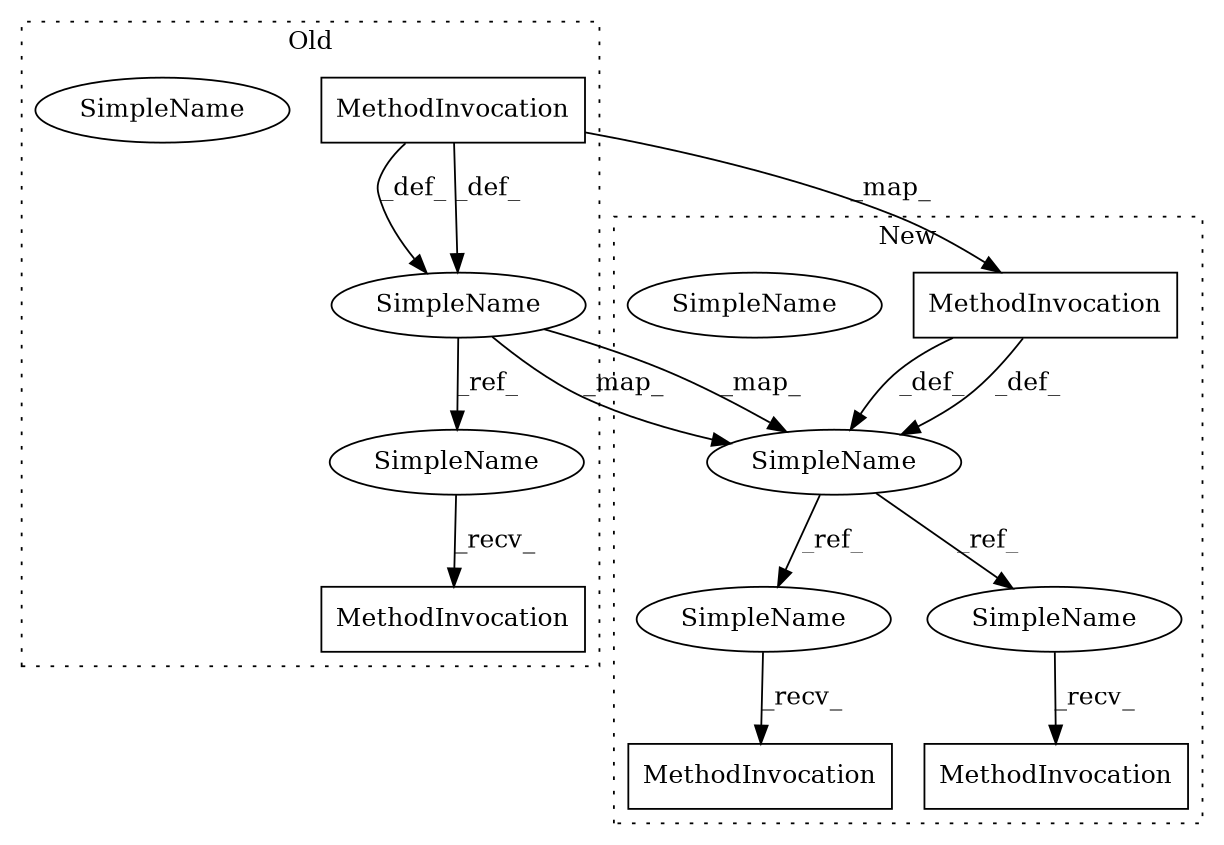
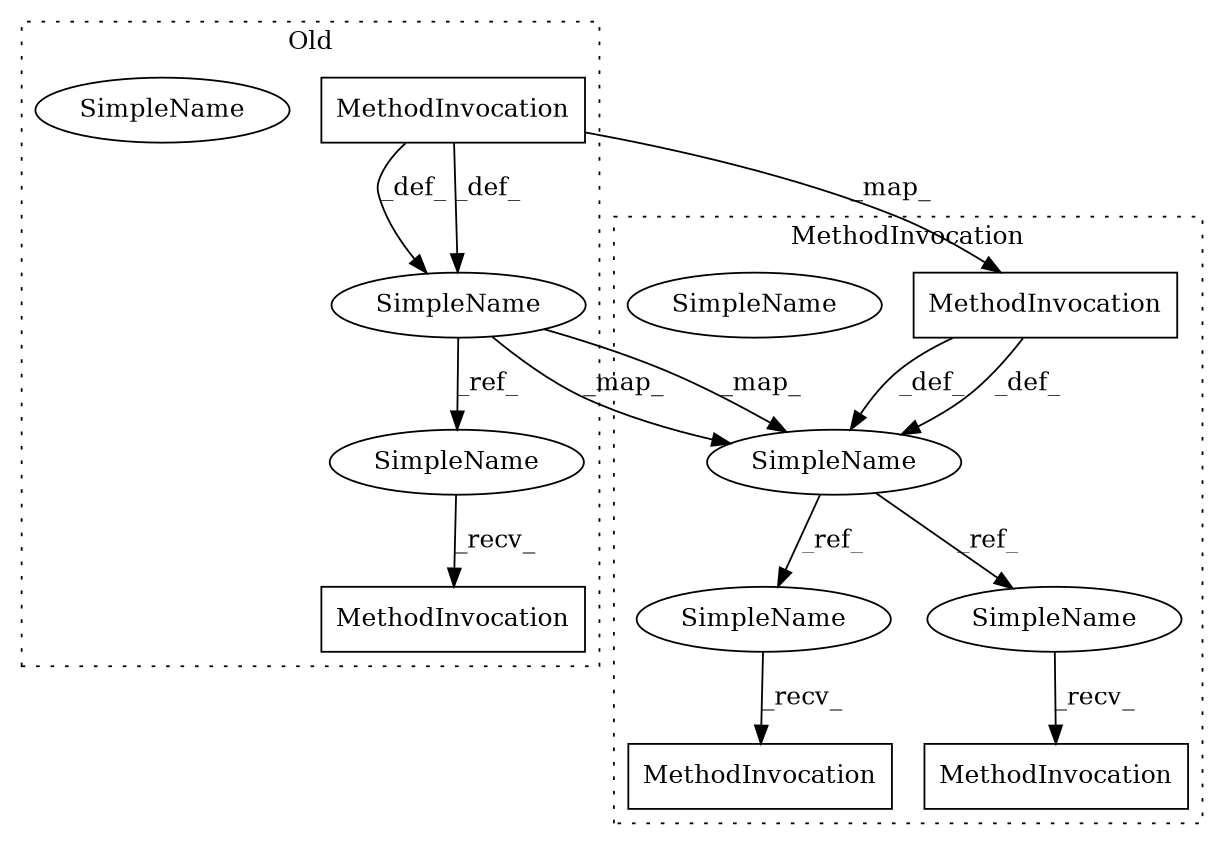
cluster "New": label "New" -> "MethodInvocation"
